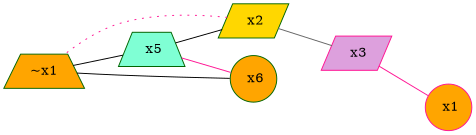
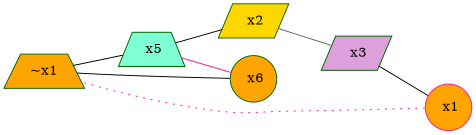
edge "x2" -- "~x1": now "x1" -- "~x1"
node "x3": color deeppink -> darkgreen
edge "x3" -- "x1": color deeppink -> black
